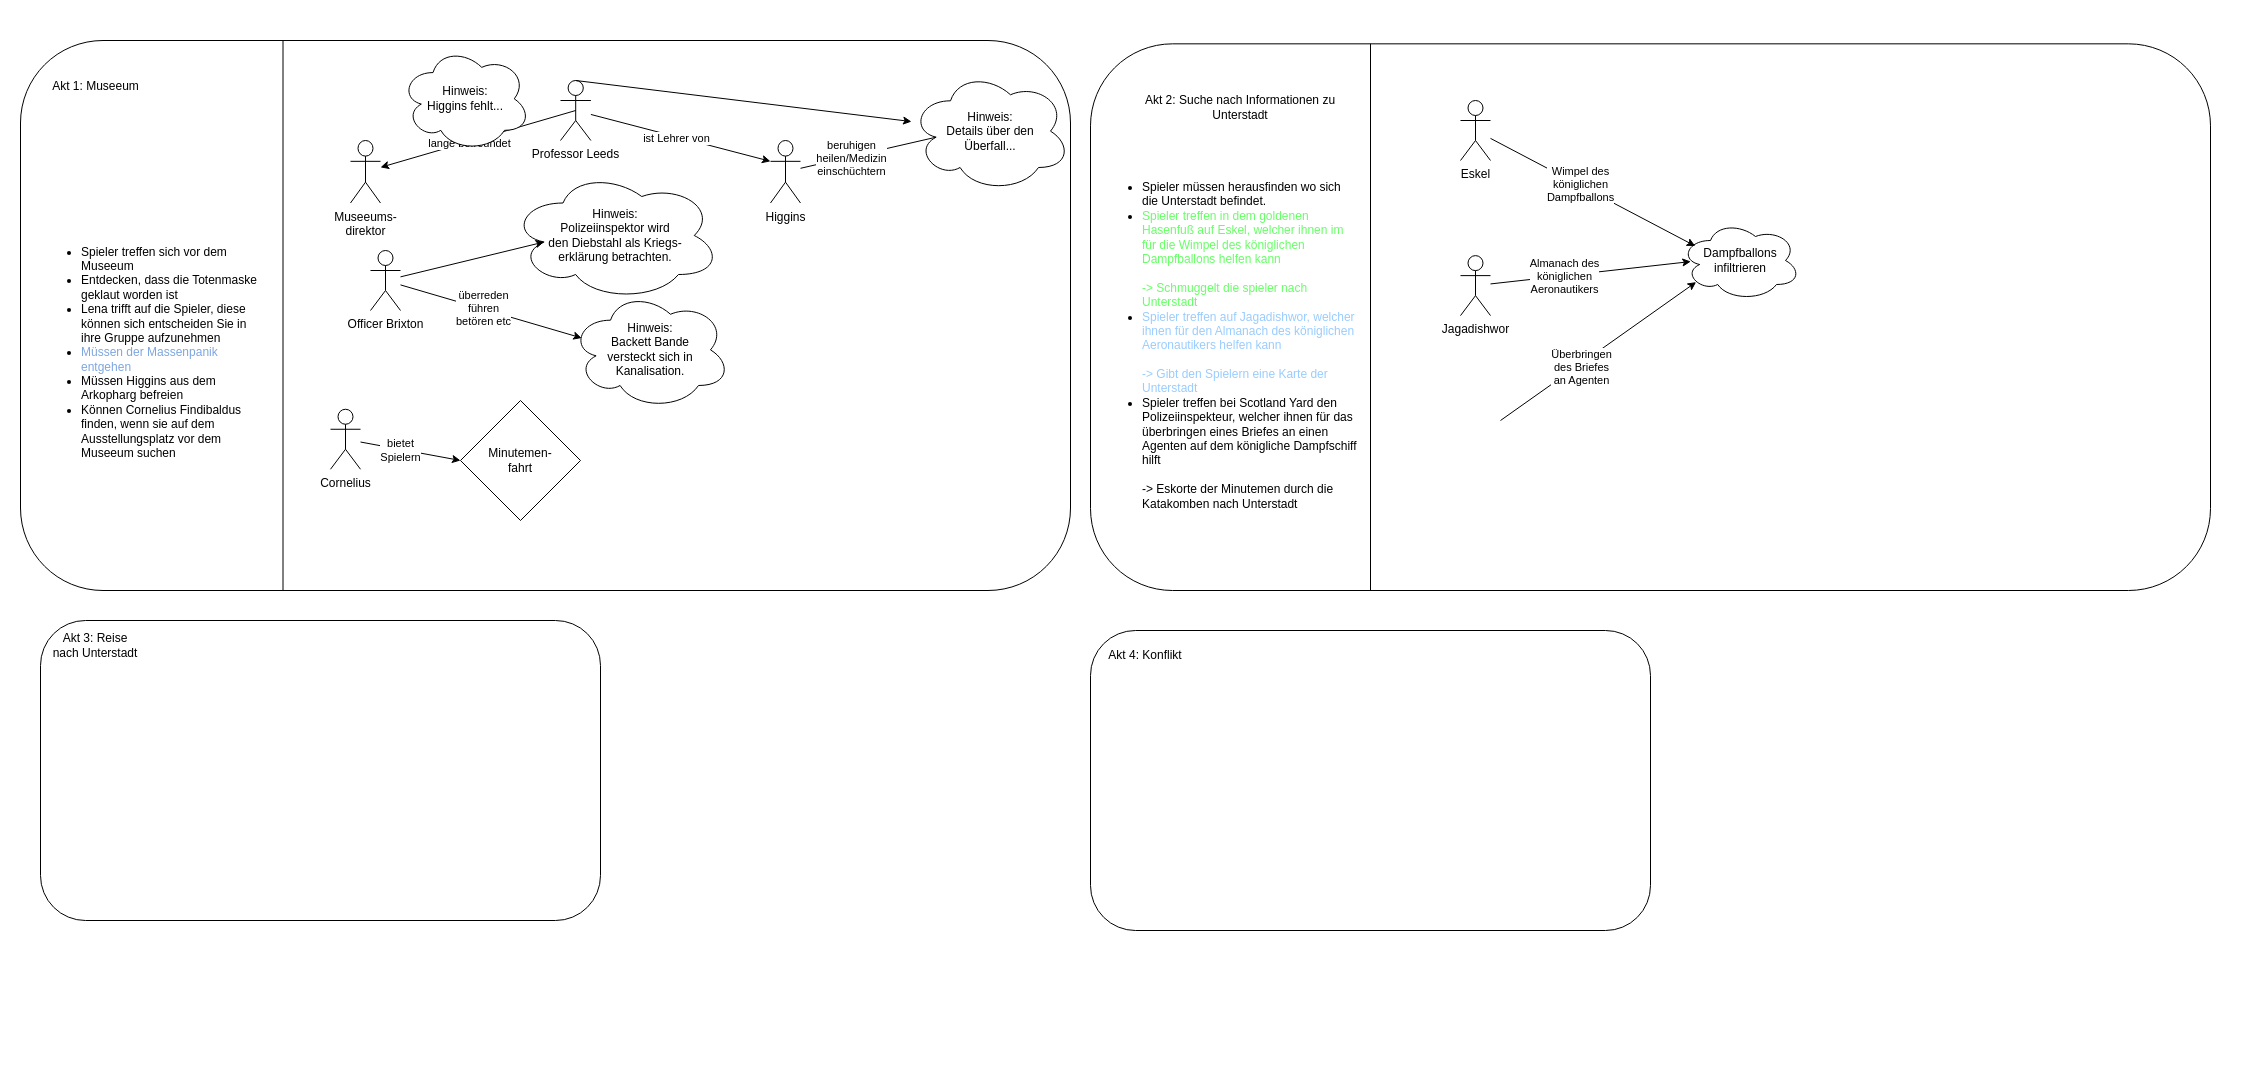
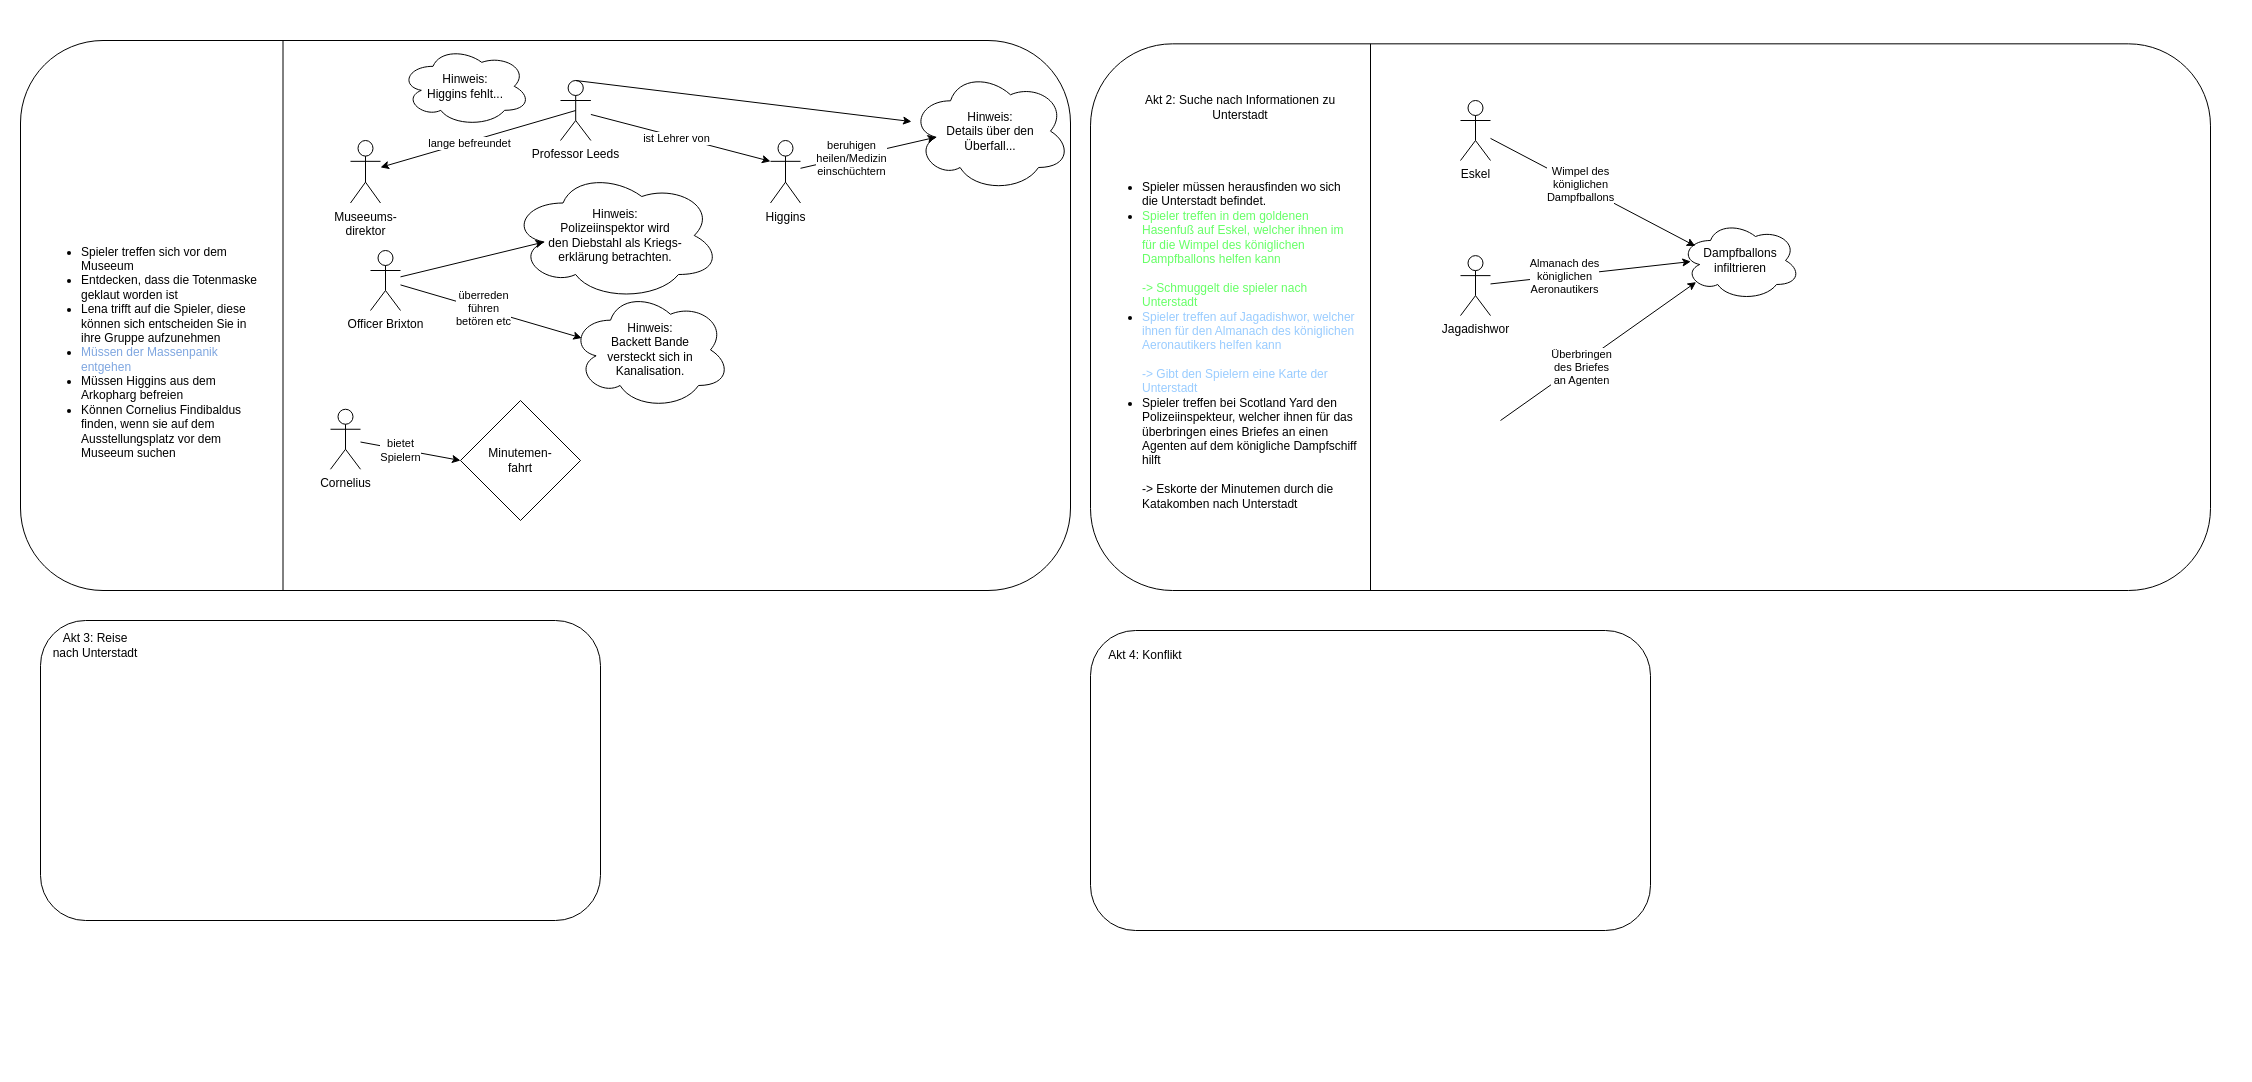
node "Akt 1: Museeum": removed
node "Hinweis: Higgins fehlt...": size 130x105 -> 130x80
edge "Hinweis: Details über den Überfall..." -- "Higgins": arrowhead none -> classic
